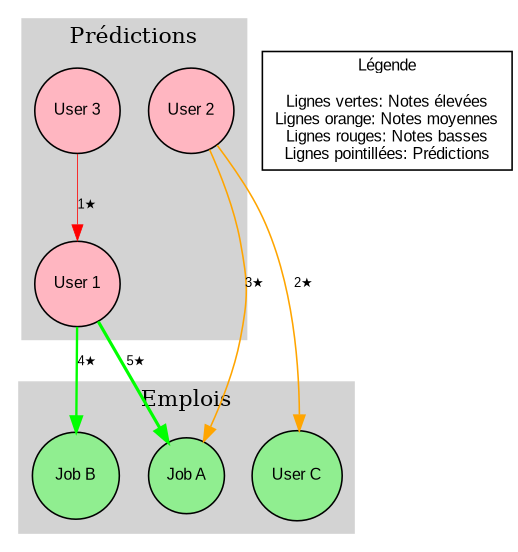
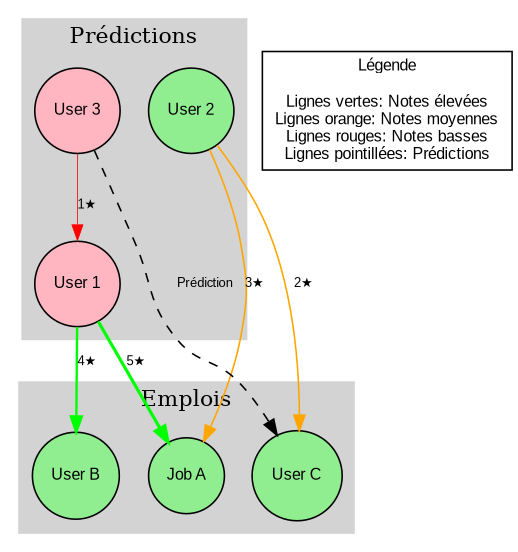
node "User 2": fillcolor lightpink -> lightgreen
edge "User 3" -> "User C": added, label "Prédiction"
node "Job B": label "Job B" -> "User B"
